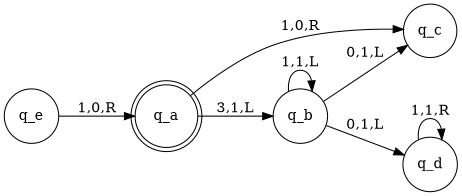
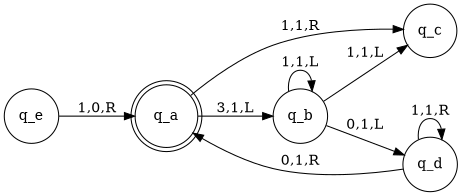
edge "q_a" -> "q_c": label "1,0,R" -> "1,1,R"
edge "q_b" -> "q_c": label "0,1,L" -> "1,1,L"
edge "q_d" -> "q_a": added, label "0,1,R"
